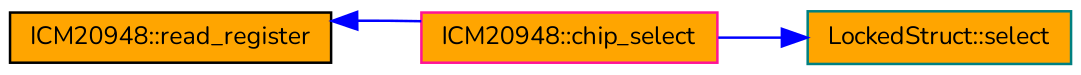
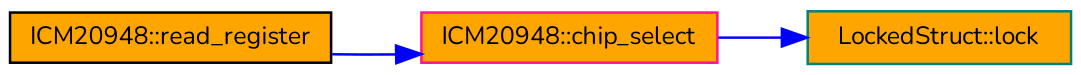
edge "ICM20948::chip_select" -> "ICM20948::read_register": reversed
node "LockedStruct::select": label "LockedStruct::select" -> "LockedStruct::lock"
